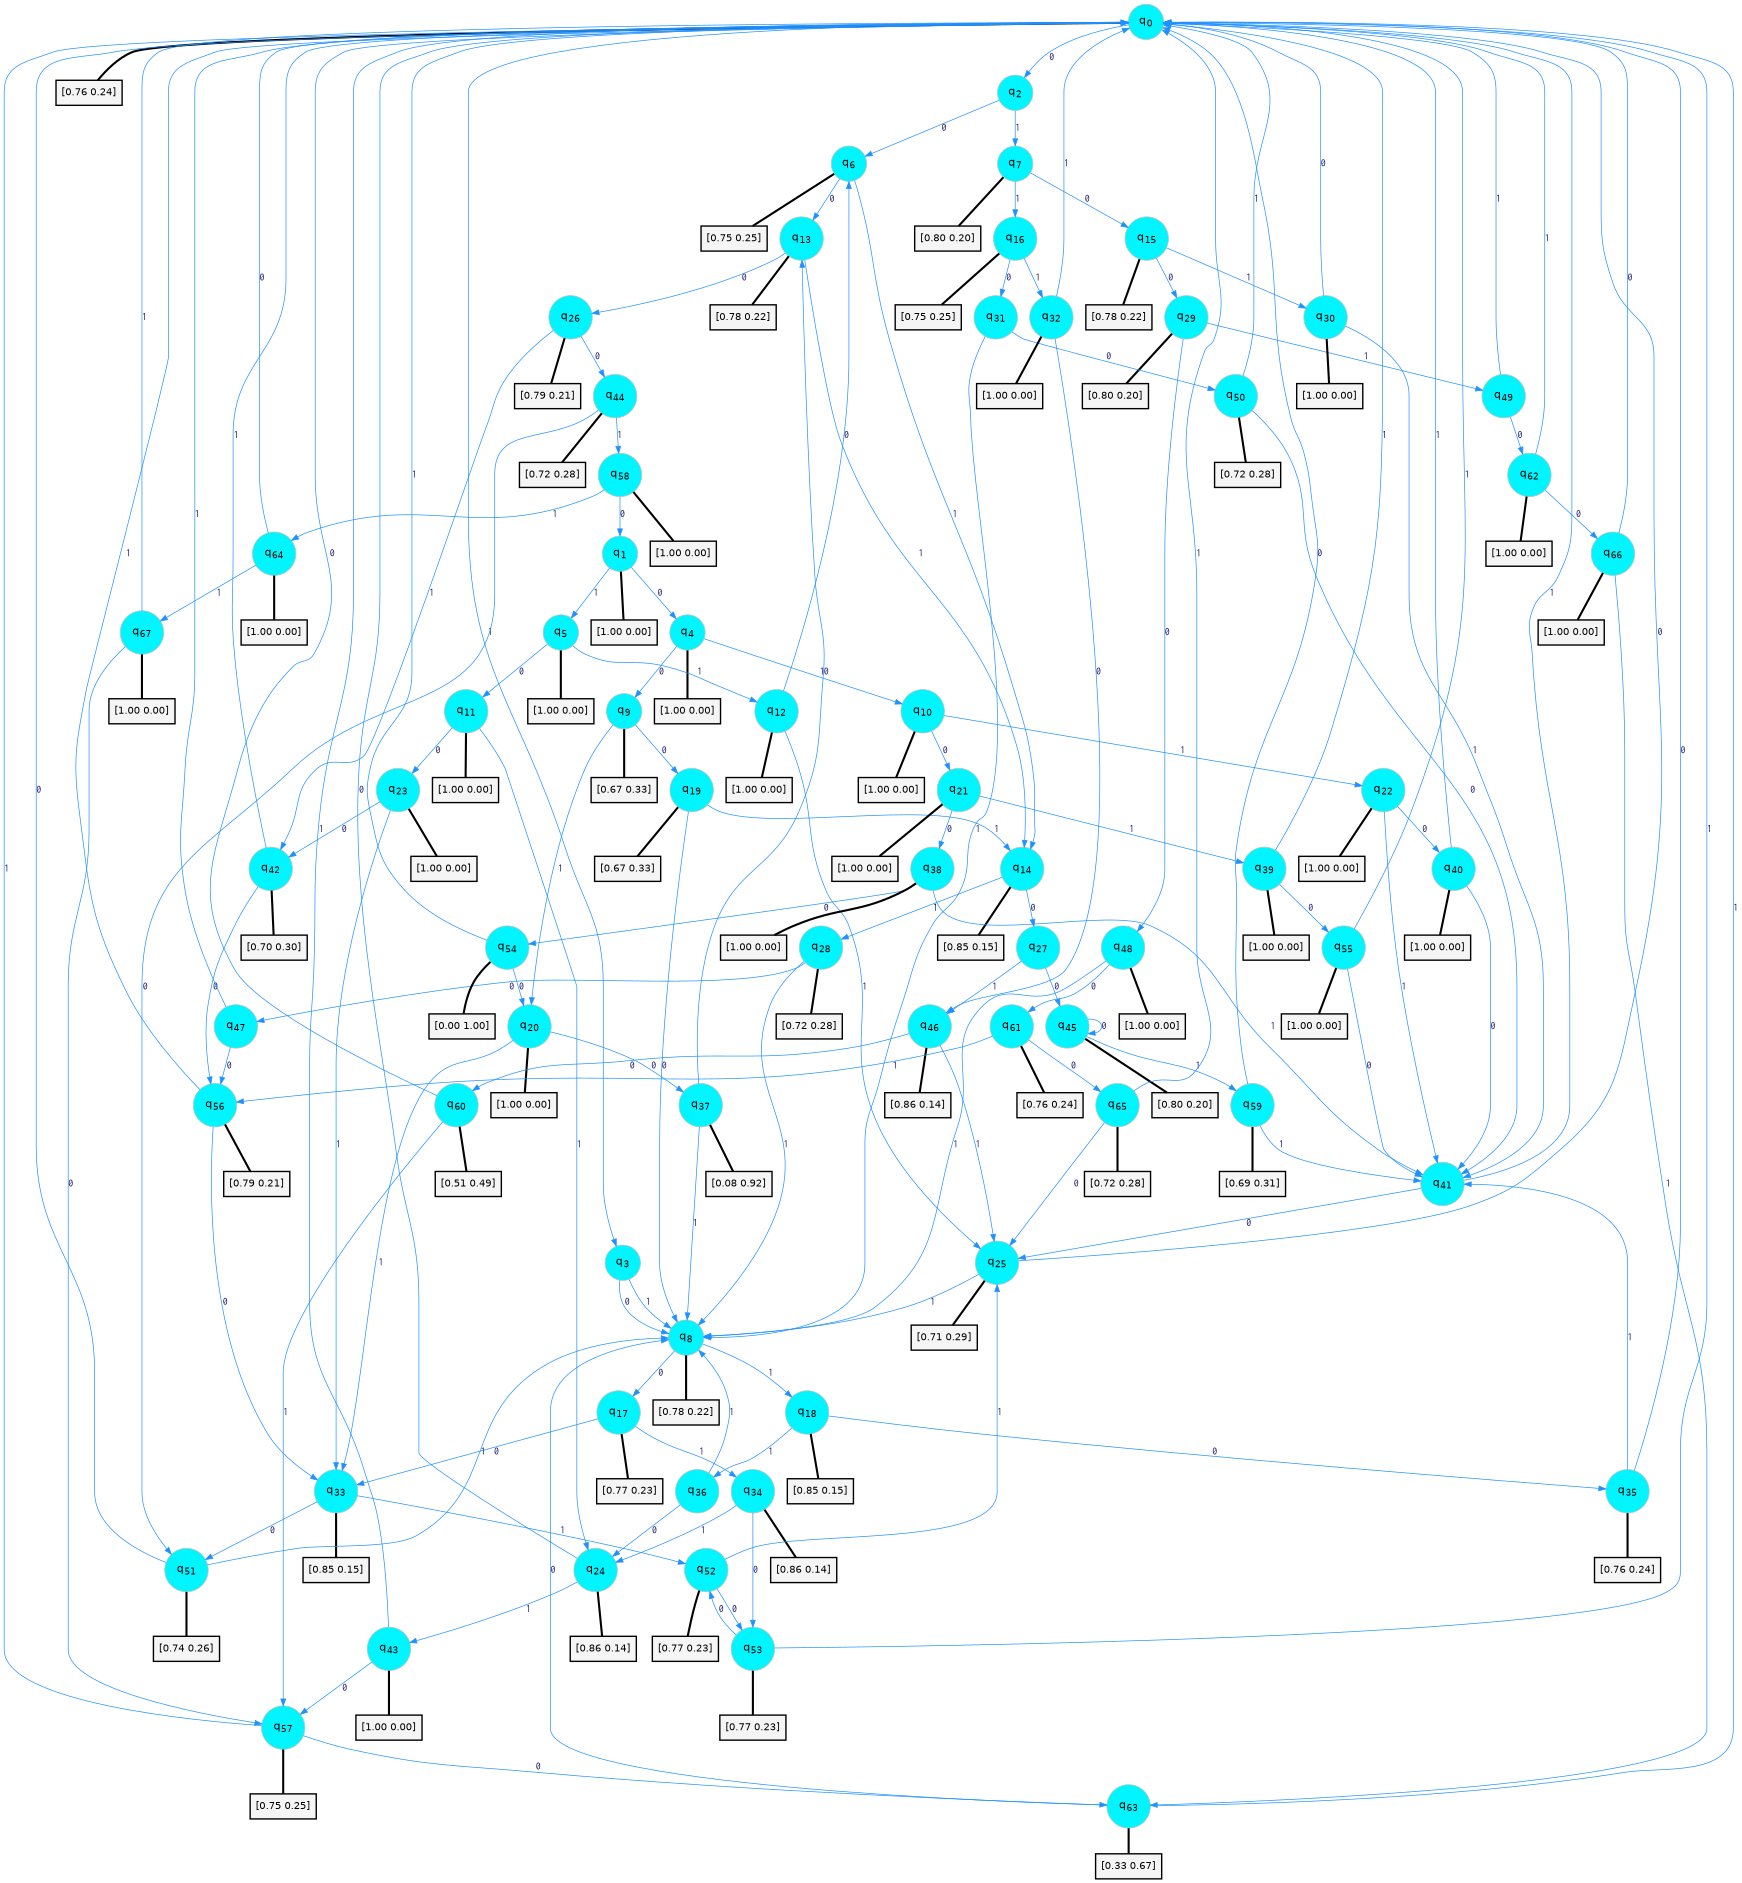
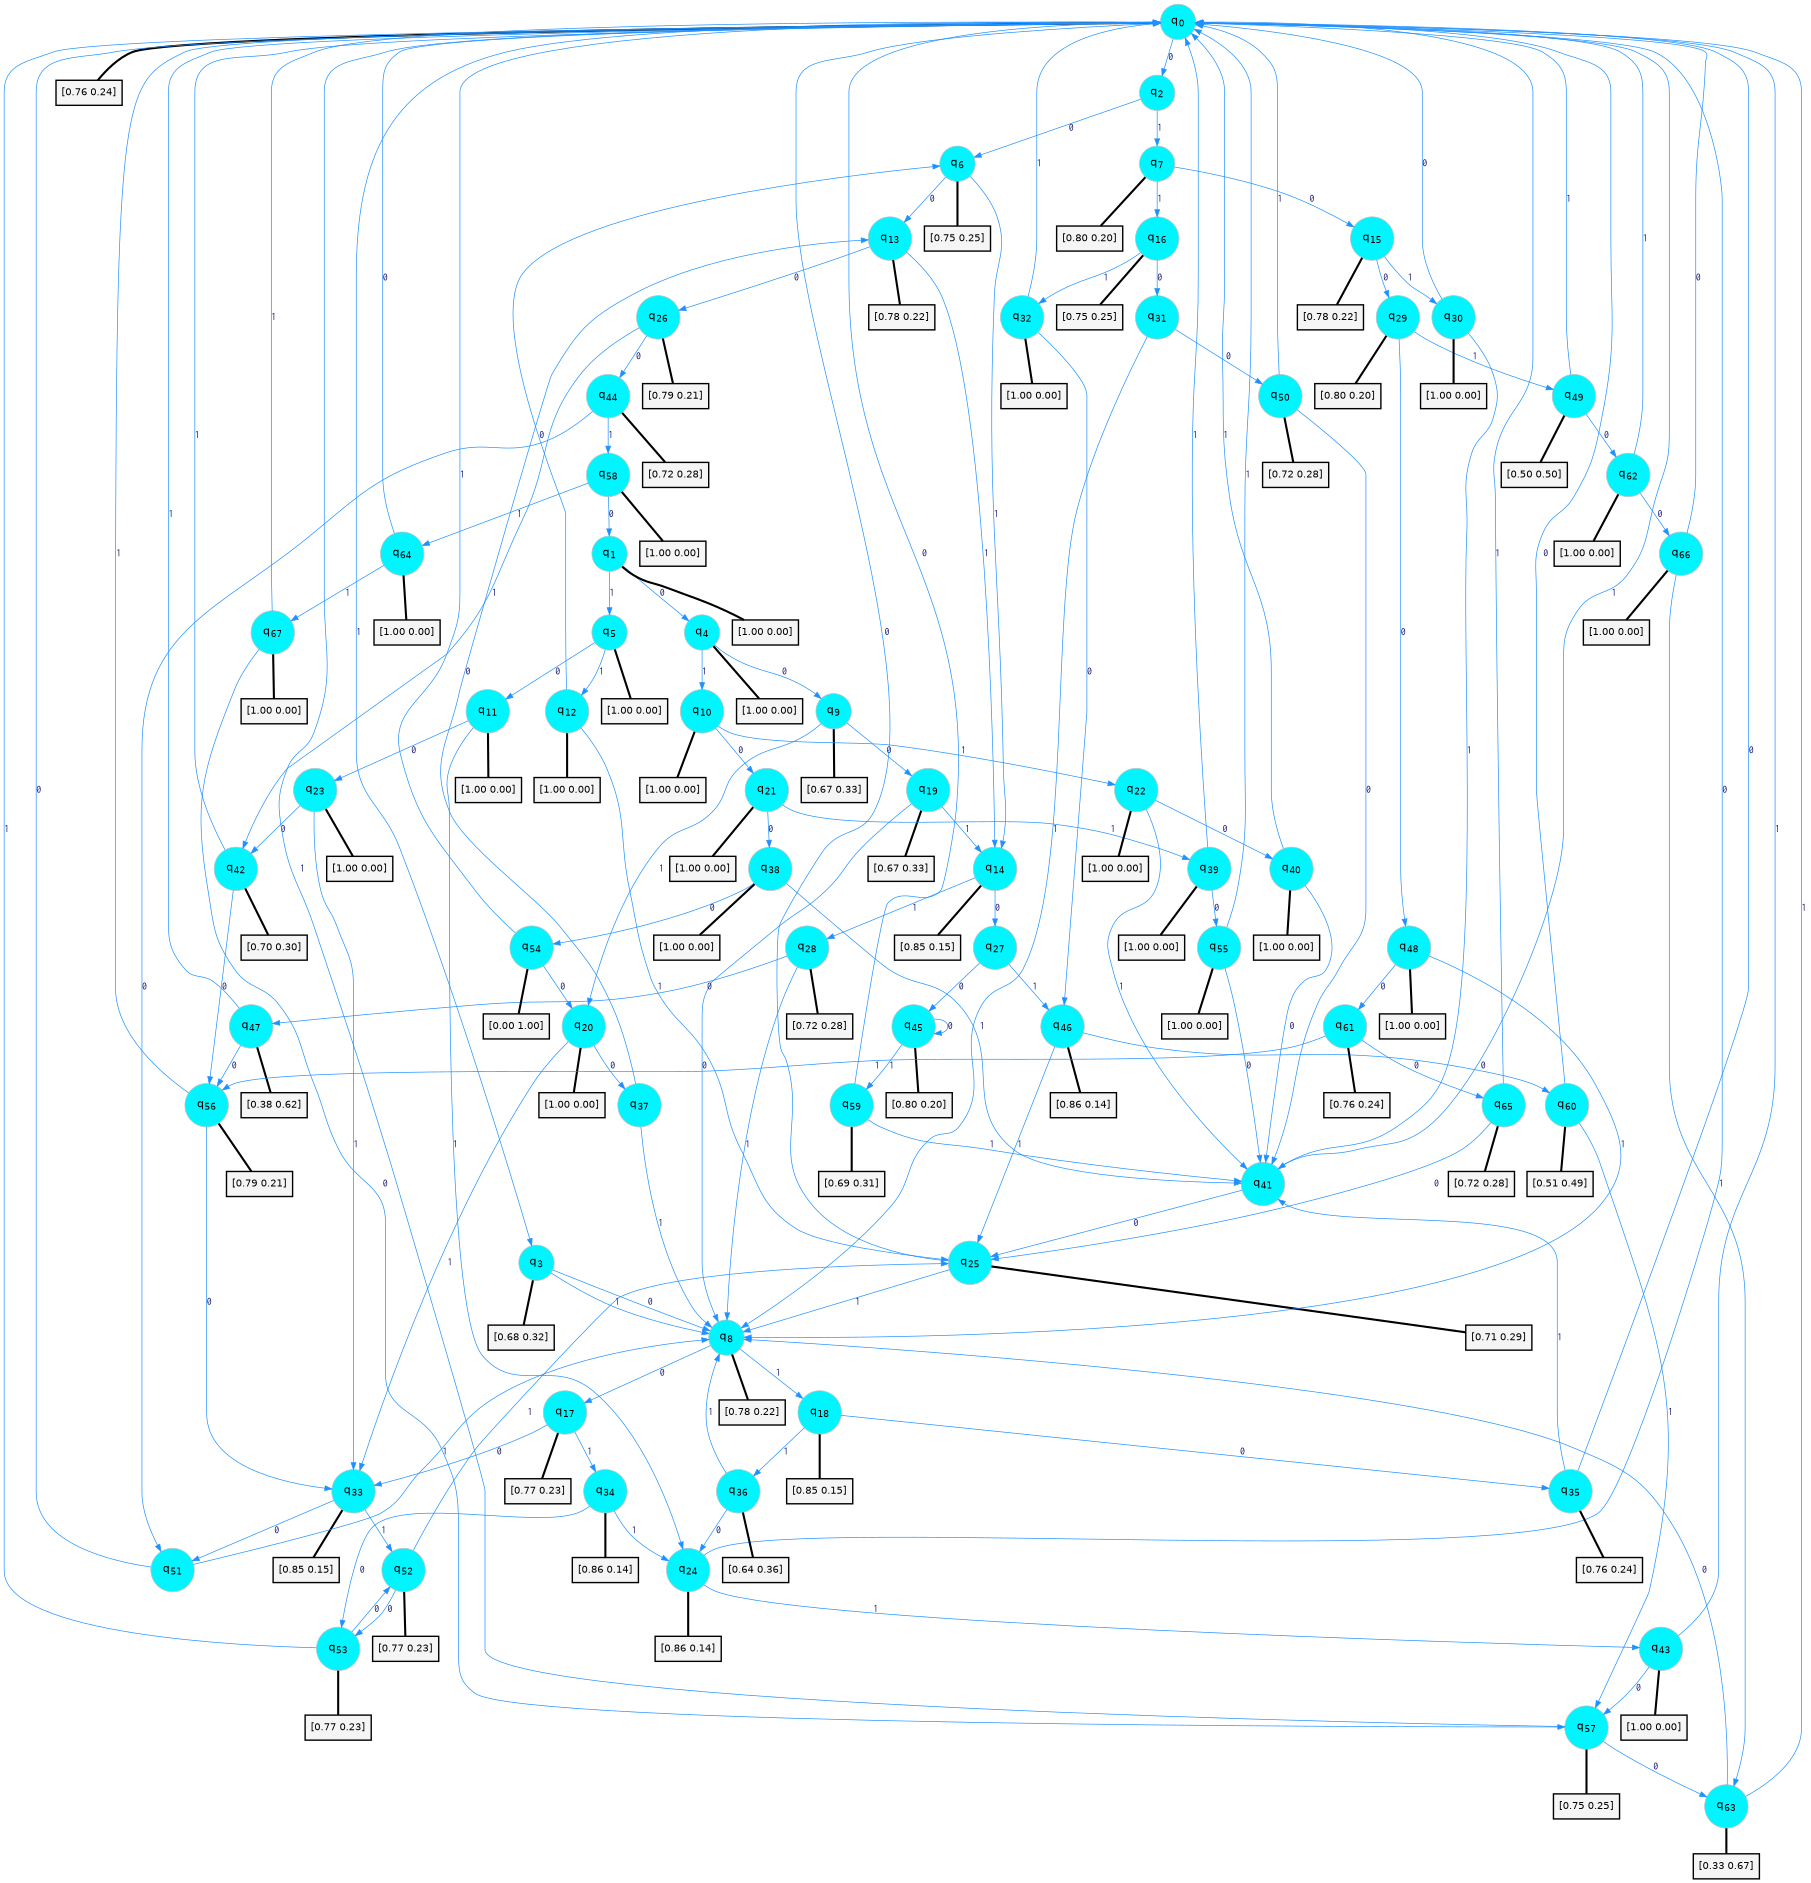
node "[0.50 0.50]": added
node "[0.38 0.62]": added
node "[0.08 0.92]": removed
node "[0.68 0.32]": added
node "[0.64 0.36]": added
node "[0.74 0.26]": removed
